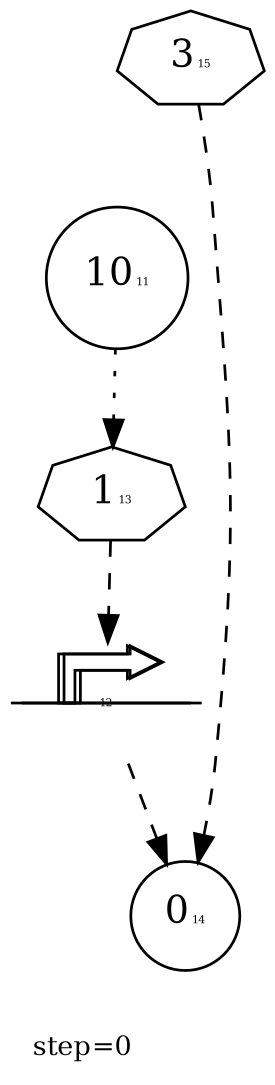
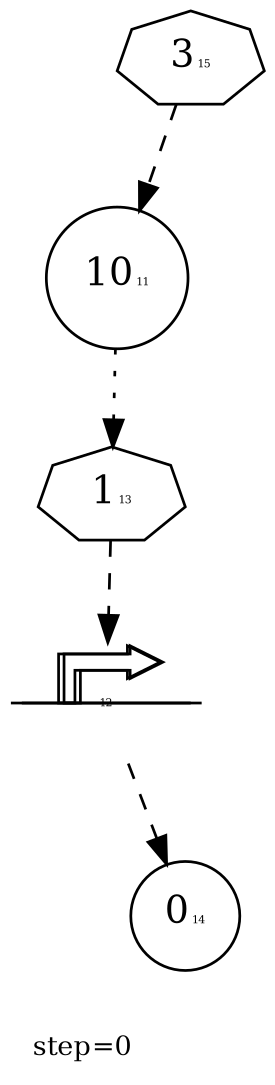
edge "3" -> "0": now "3" -> "10"
